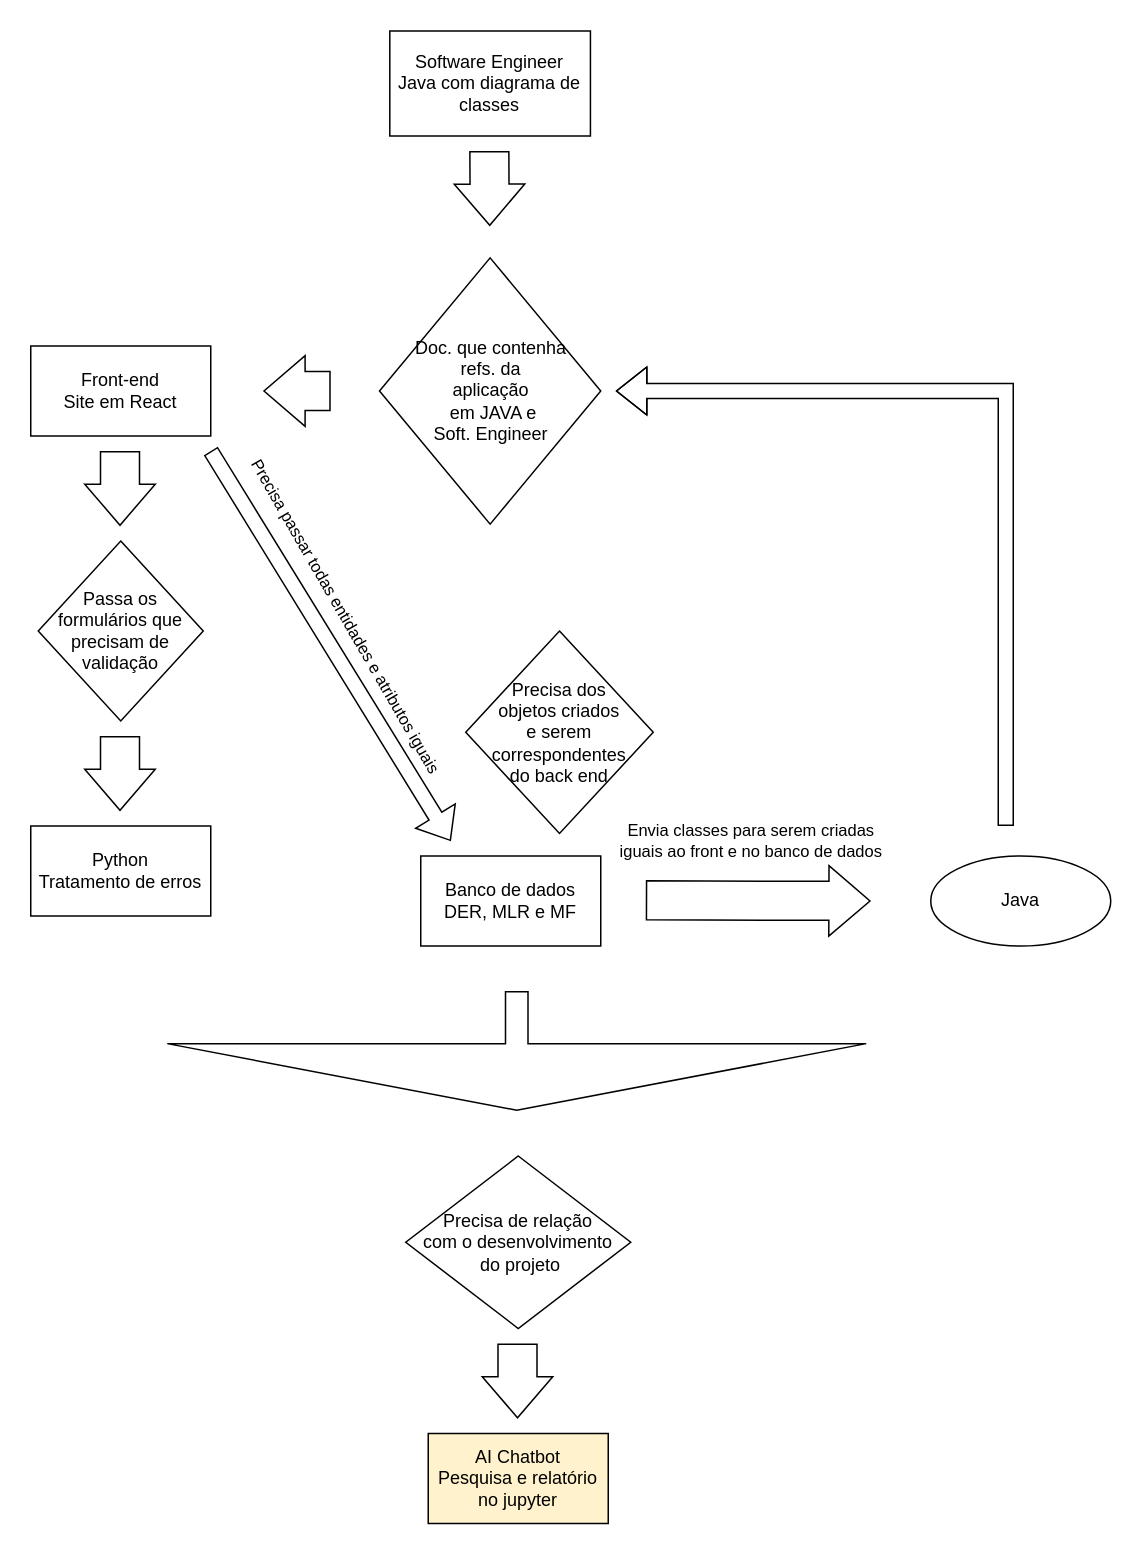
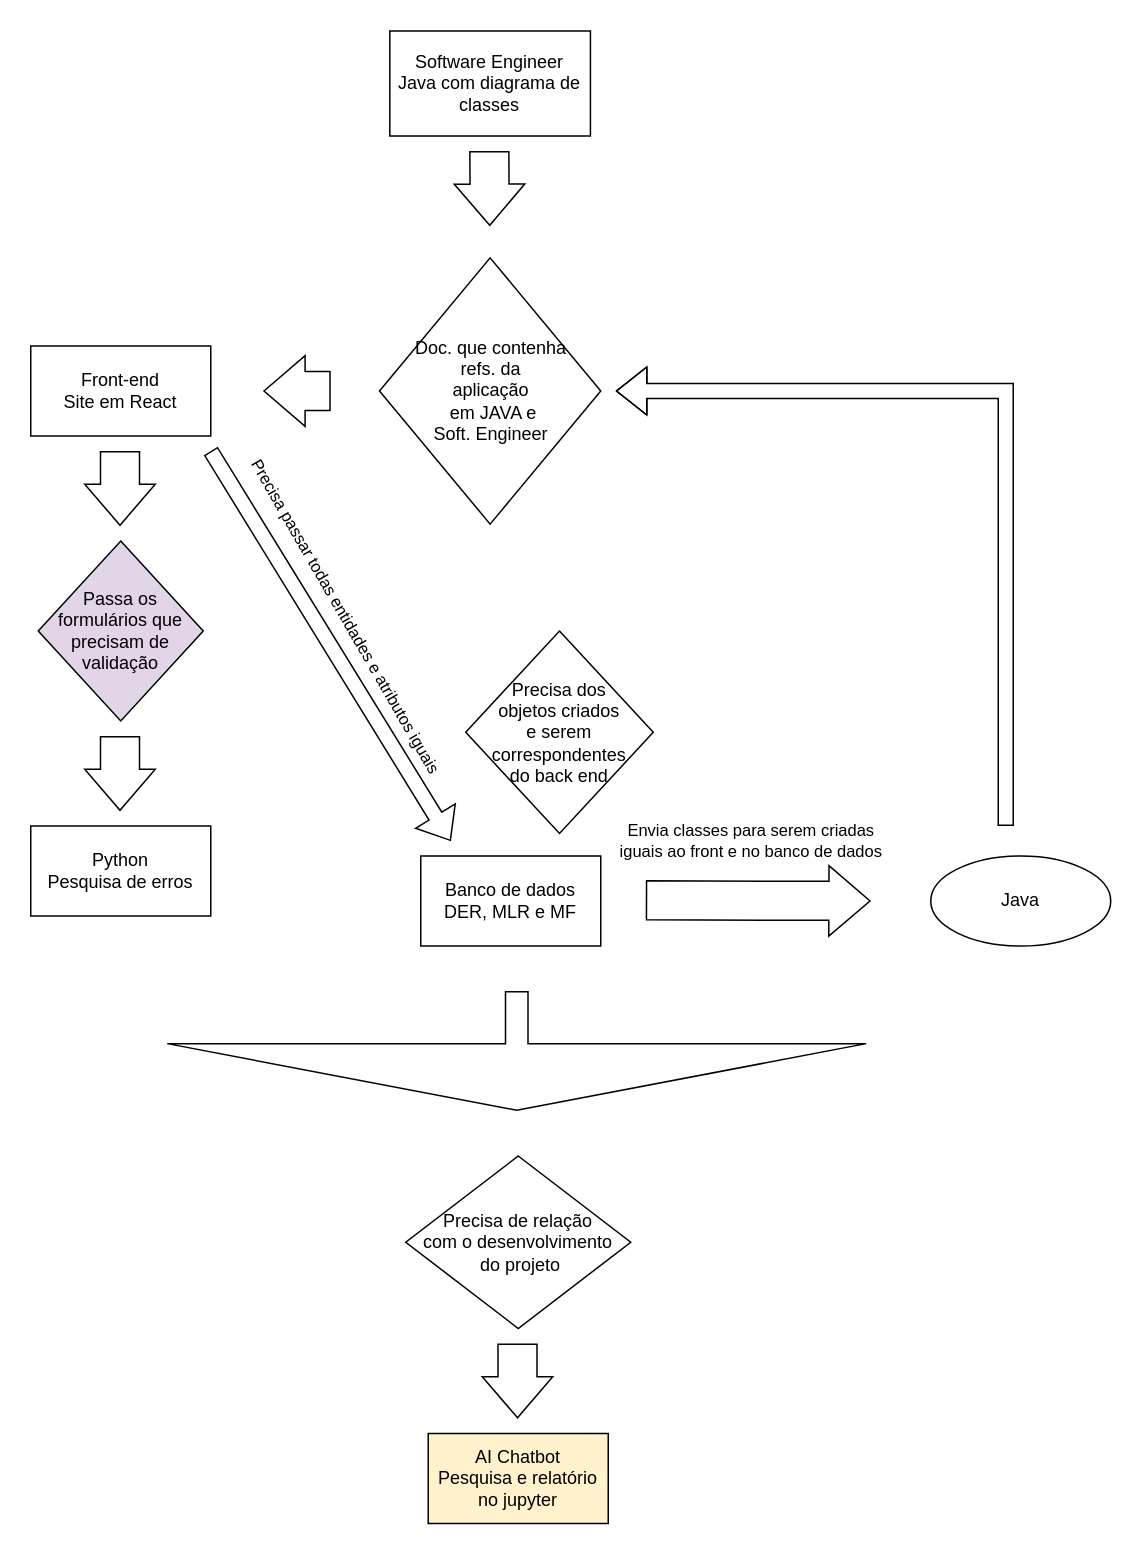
node "Passa os formulários que precisam de validação": fillcolor #ffffff -> #e1d5e7
node "Python Tratamento de erros": label "Python Tratamento de erros" -> "Python Pesquisa de erros"
